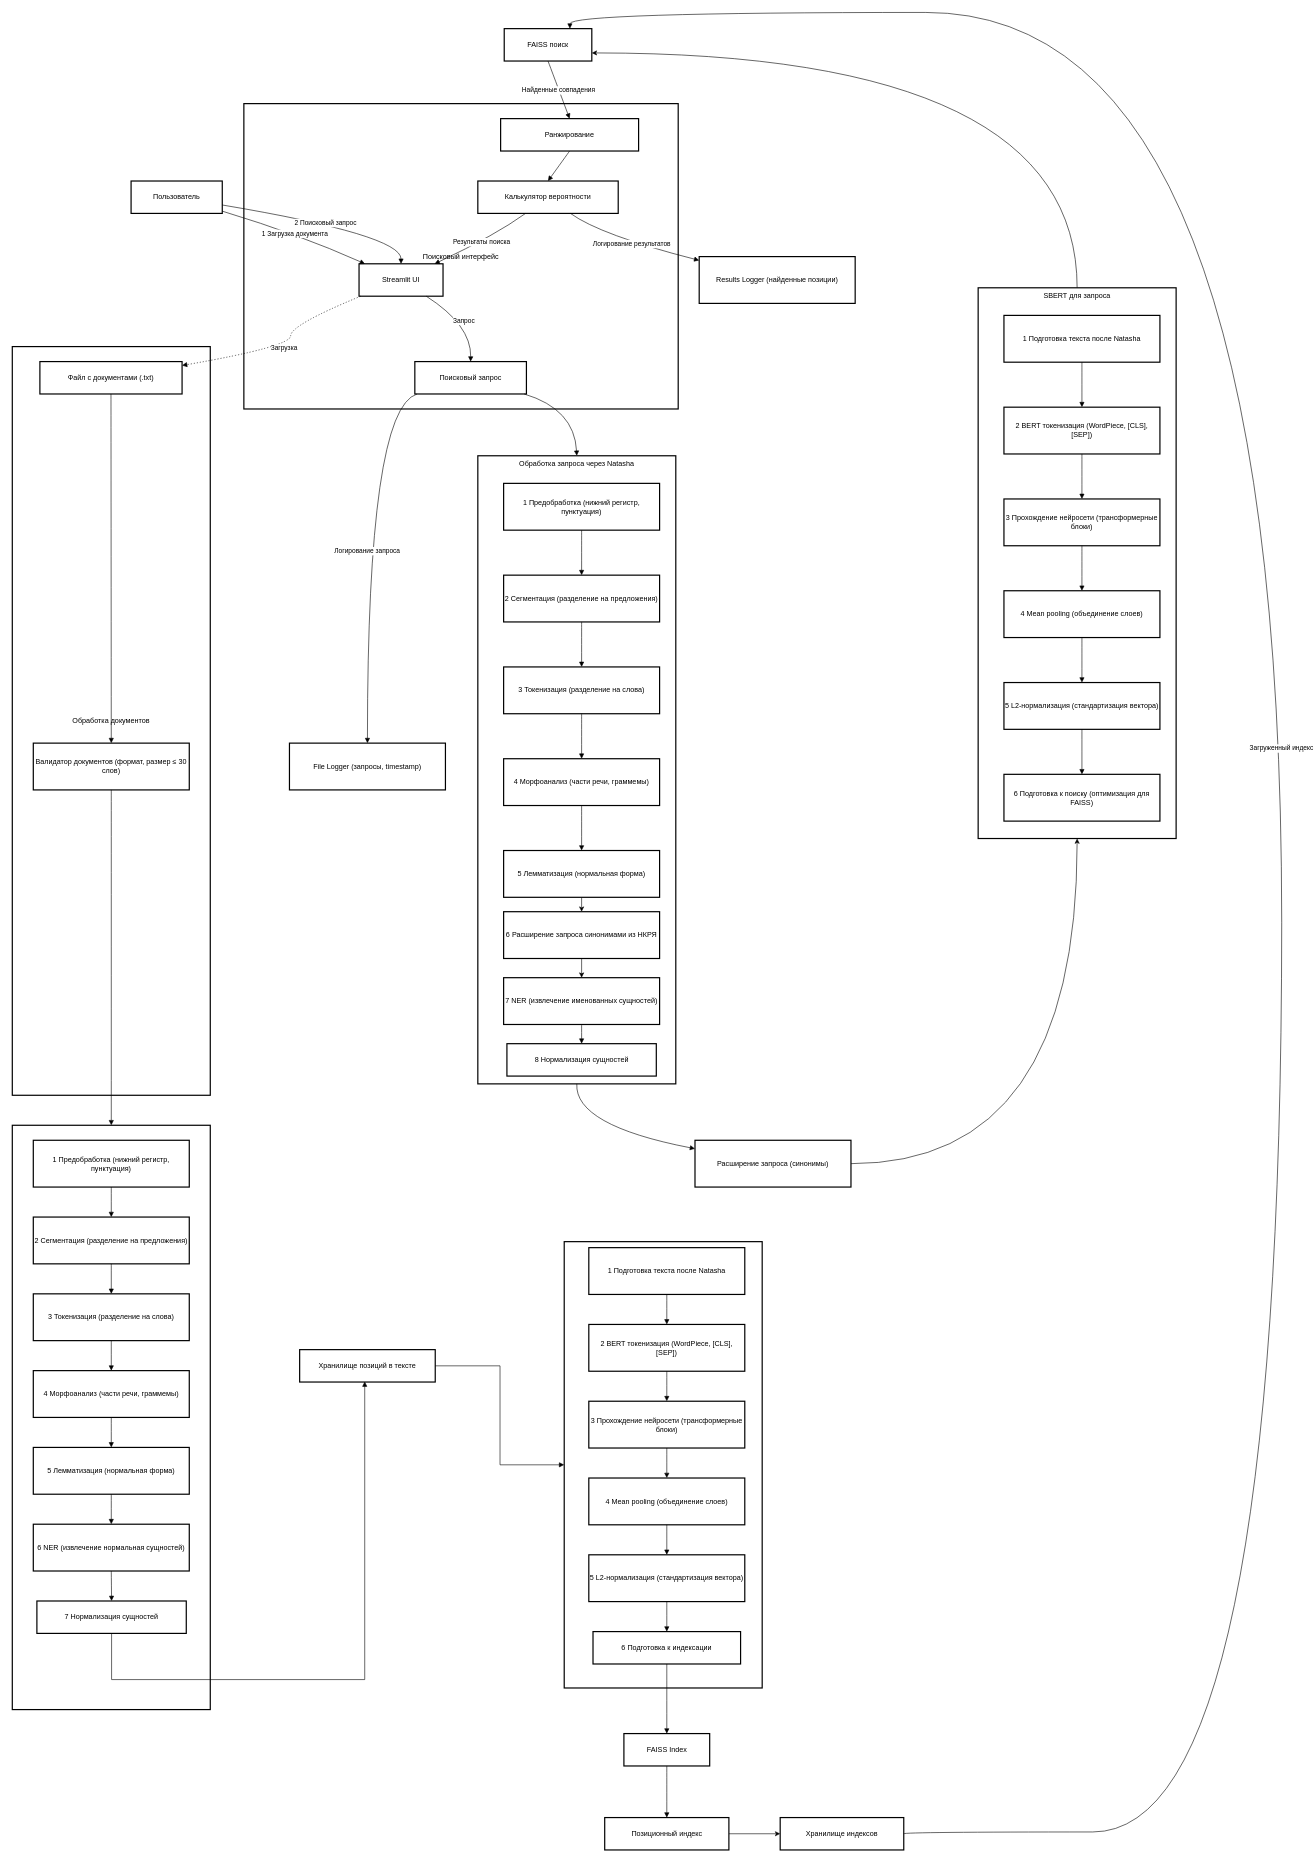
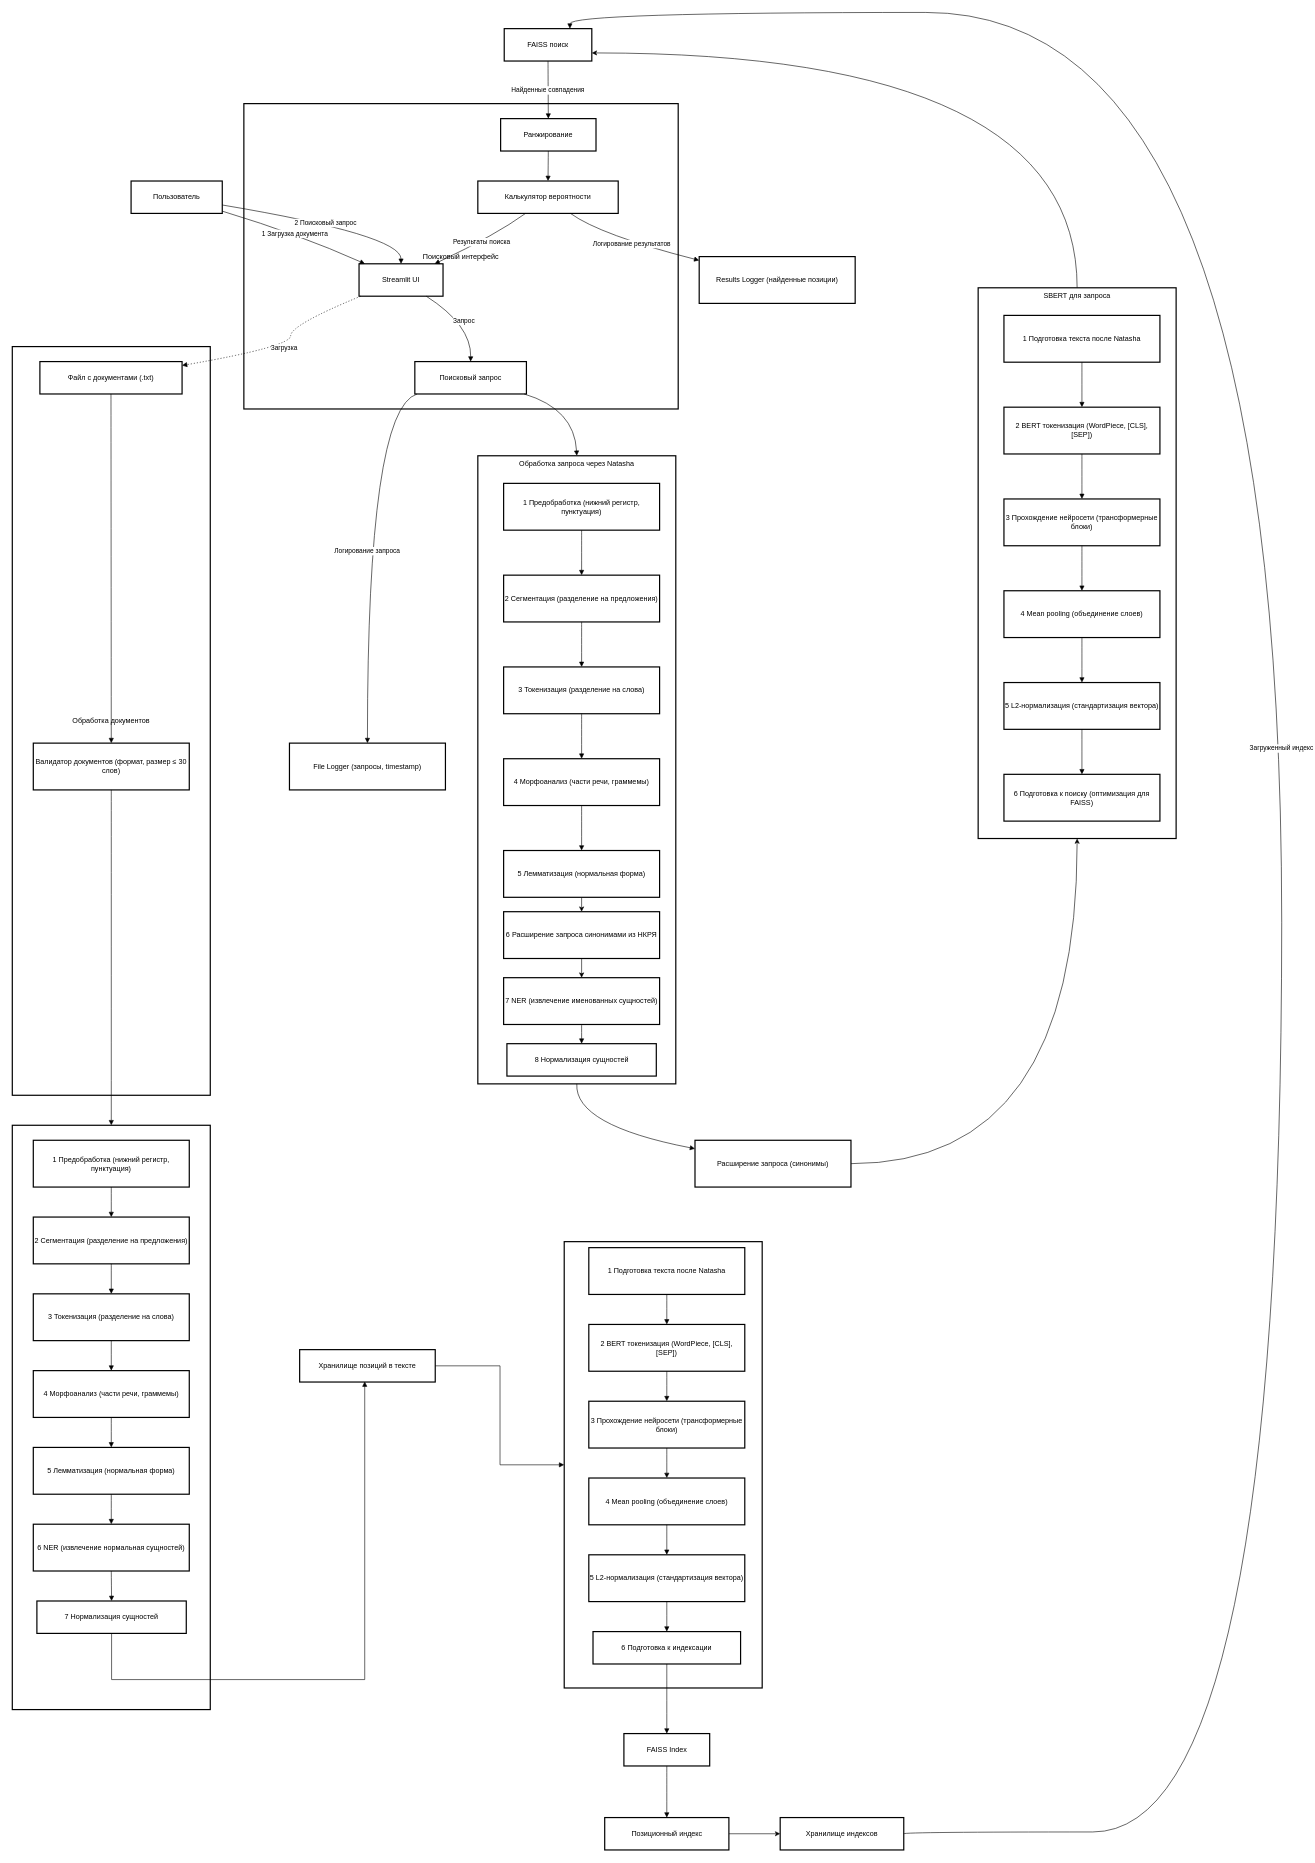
node "Ранжирование": size 138x32 -> 95x32
